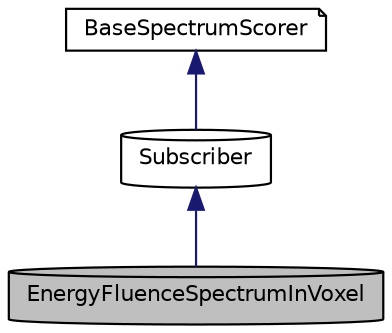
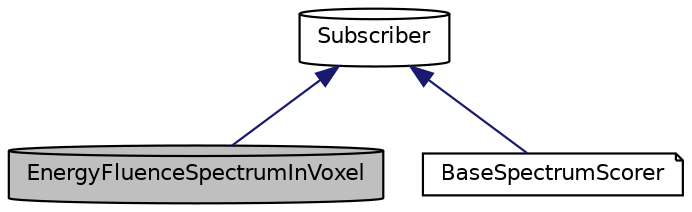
edge "Subscriber" -> "BaseSpectrumScorer": reversed
